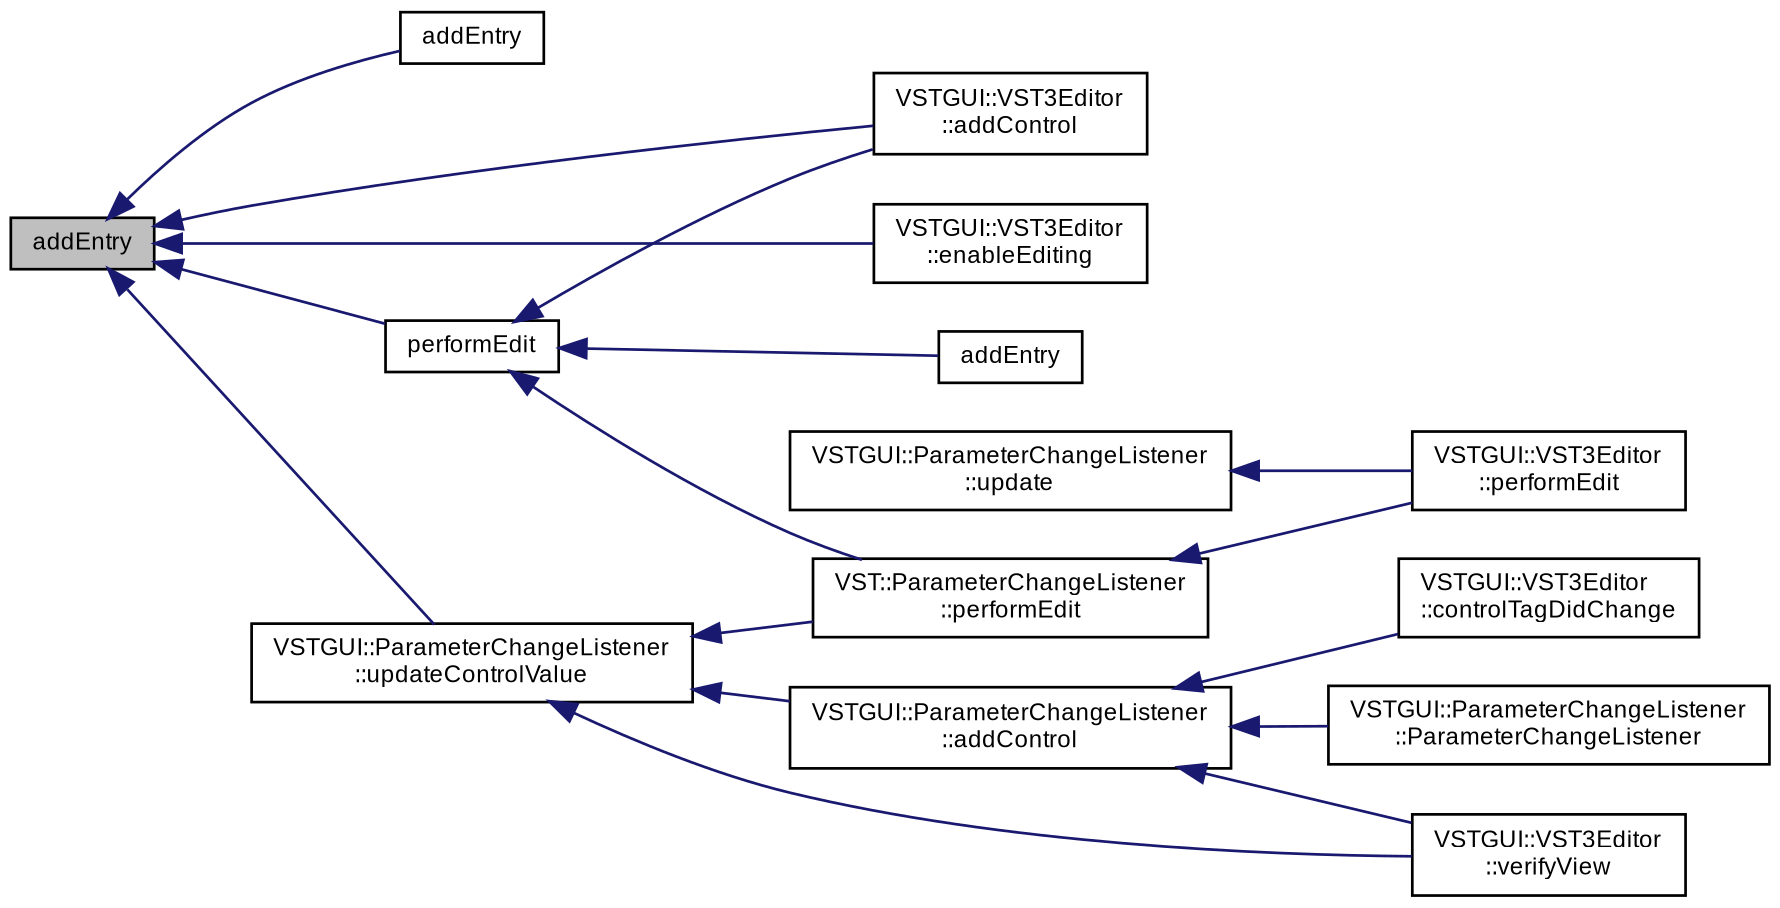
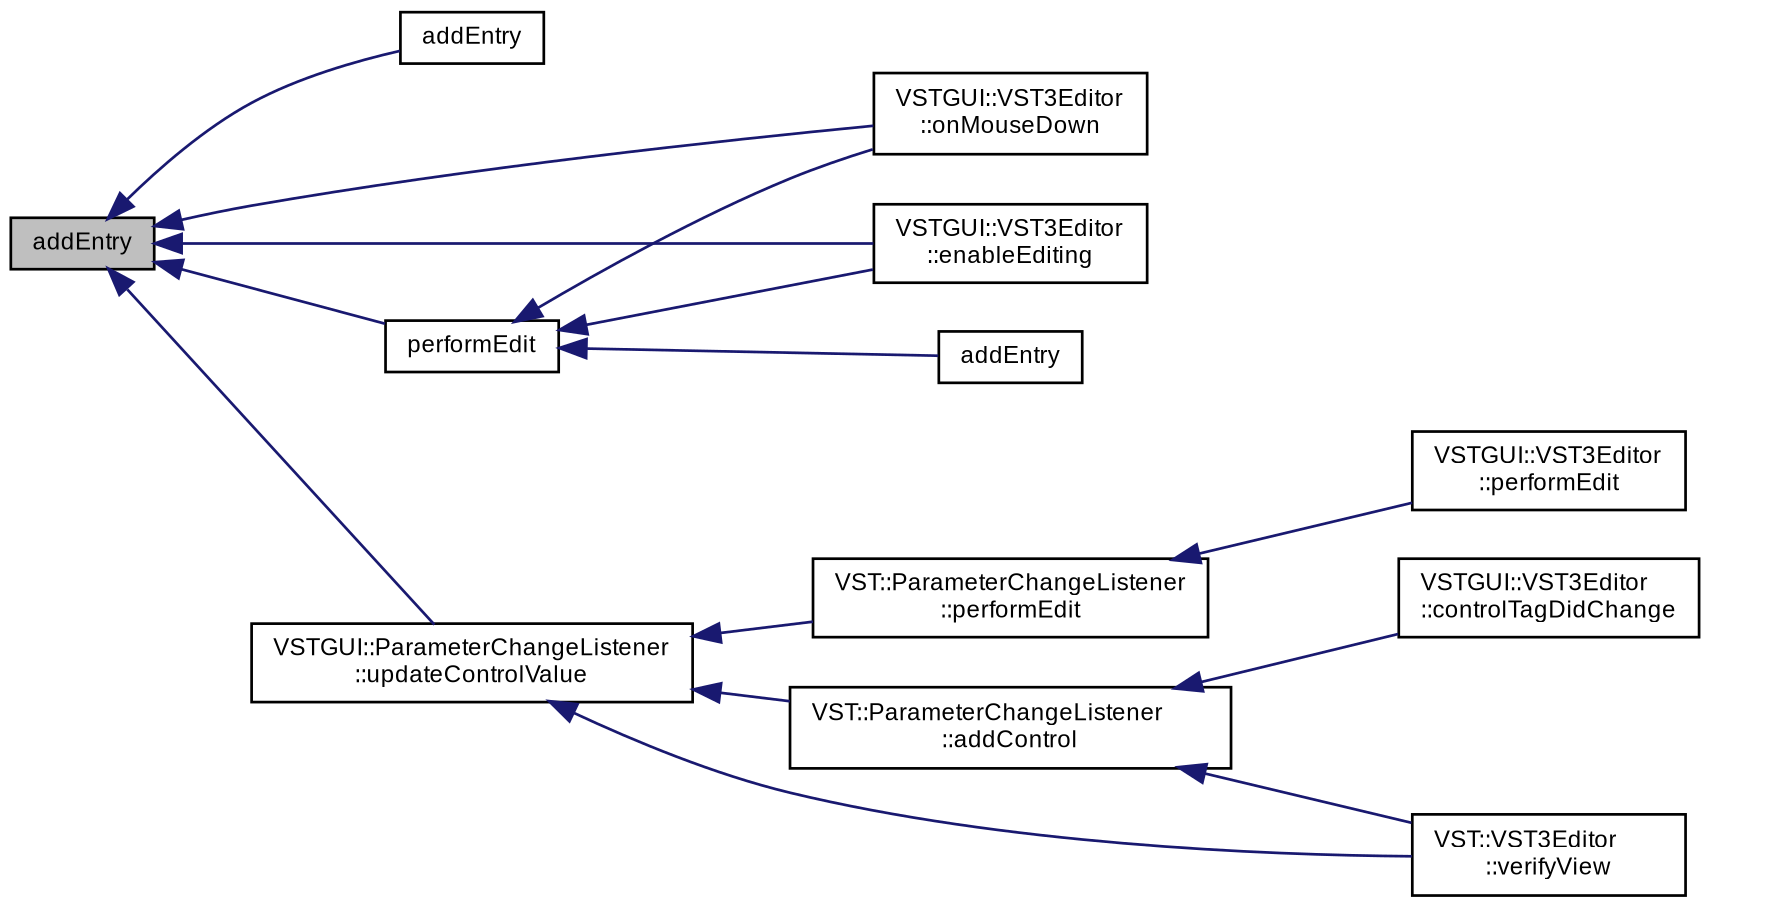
node "VSTGUI::VST3Editor ::addControl": label "VSTGUI::VST3Editor ::addControl" -> "VSTGUI::VST3Editor ::onMouseDown"
node "VSTGUI::ParameterChangeListener ::update": removed
edge "VST::ParameterChangeListener ::performEdit" -> "performEdit": now "VSTGUI::VST3Editor ::enableEditing" -> "performEdit"
node "VSTGUI::ParameterChangeListener ::ParameterChangeListener": removed
node "VSTGUI::ParameterChangeListener ::addControl": label "VSTGUI::ParameterChangeListener ::addControl" -> "VST::ParameterChangeListener ::addControl"
node "VSTGUI::VST3Editor ::verifyView": label "VSTGUI::VST3Editor ::verifyView" -> "VST::VST3Editor ::verifyView"
